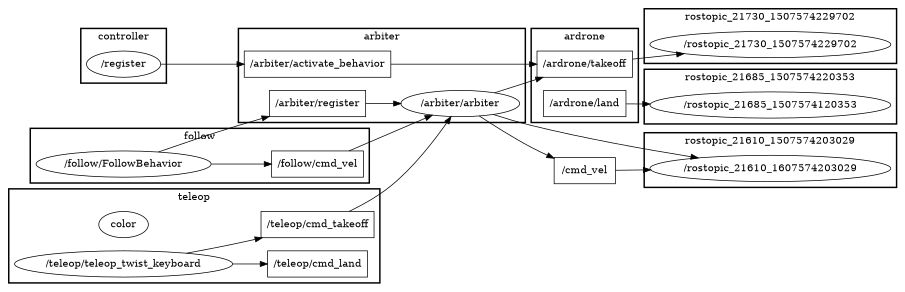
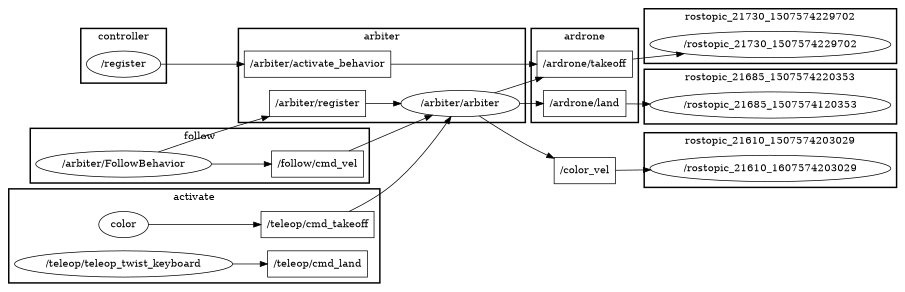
edge "/arbiter/arbiter" -> "/rostopic_21610_1607574203029": now "/arbiter/arbiter" -> "/ardrone/land"
node "/follow/FollowBehavior": label "/follow/FollowBehavior" -> "/arbiter/FollowBehavior"
node "/cmd_vel": label "/cmd_vel" -> "/color_vel"
cluster "teleop": label "teleop" -> "activate"
edge "/teleop/teleop_twist_keyboard" -> "/teleop/cmd_takeoff": now "color" -> "/teleop/cmd_takeoff"
